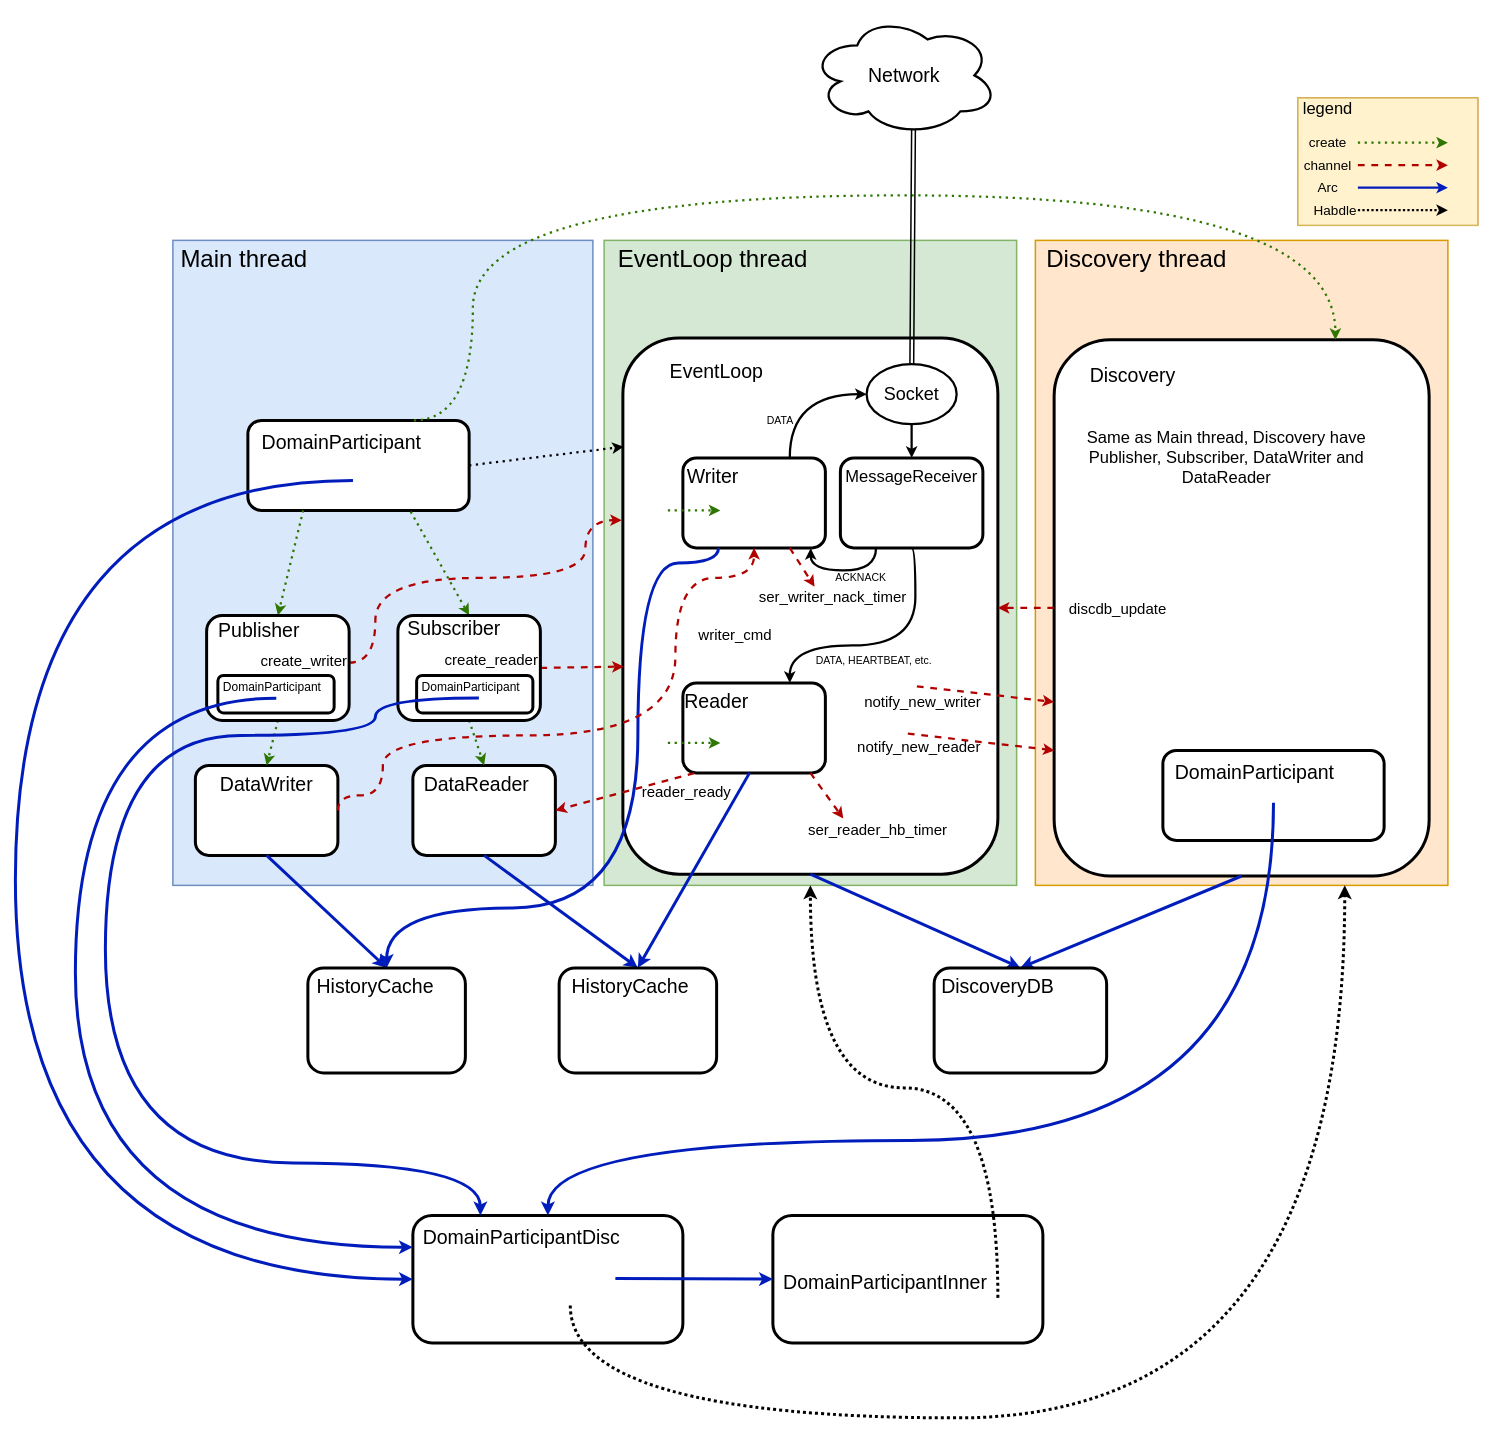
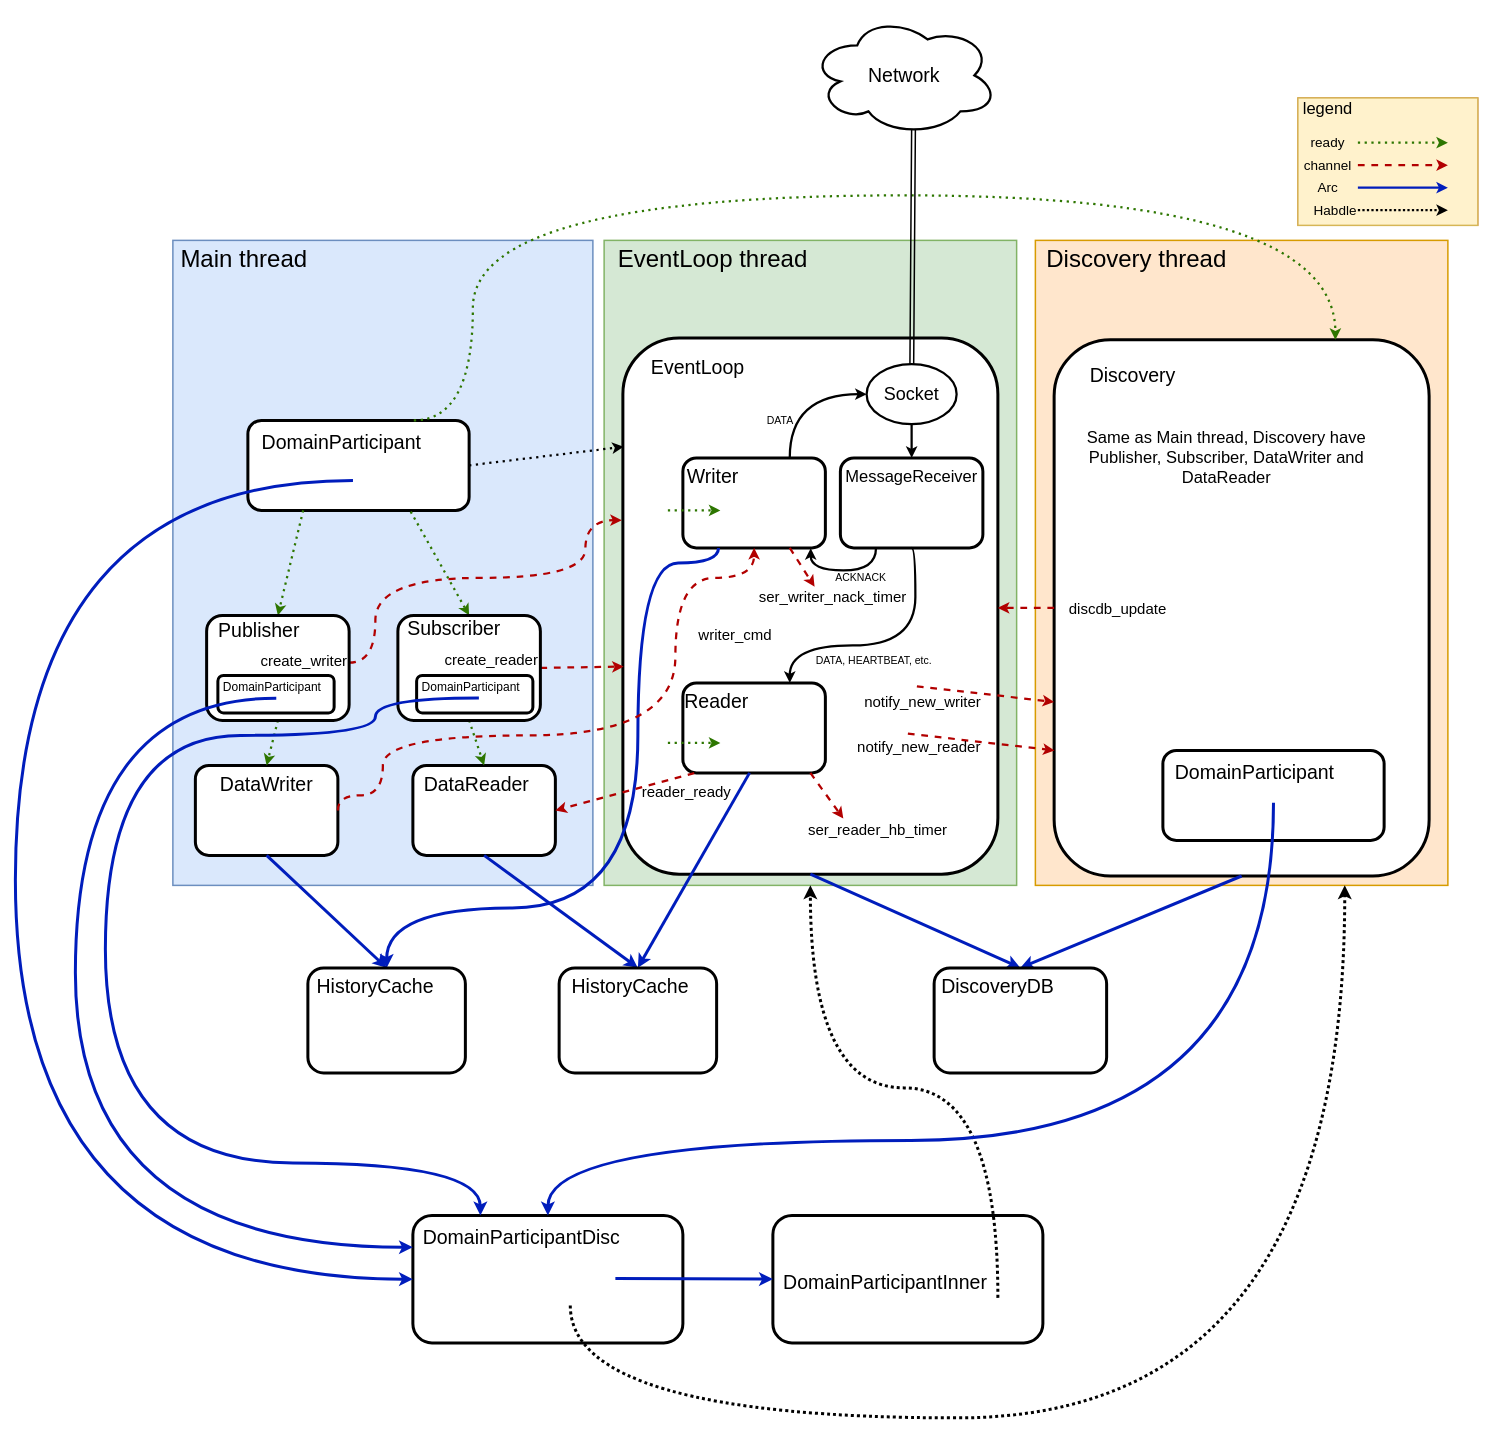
node "create": label "create" -> "ready"
node "EventLoop": moved (717, 372) -> (698, 368)
